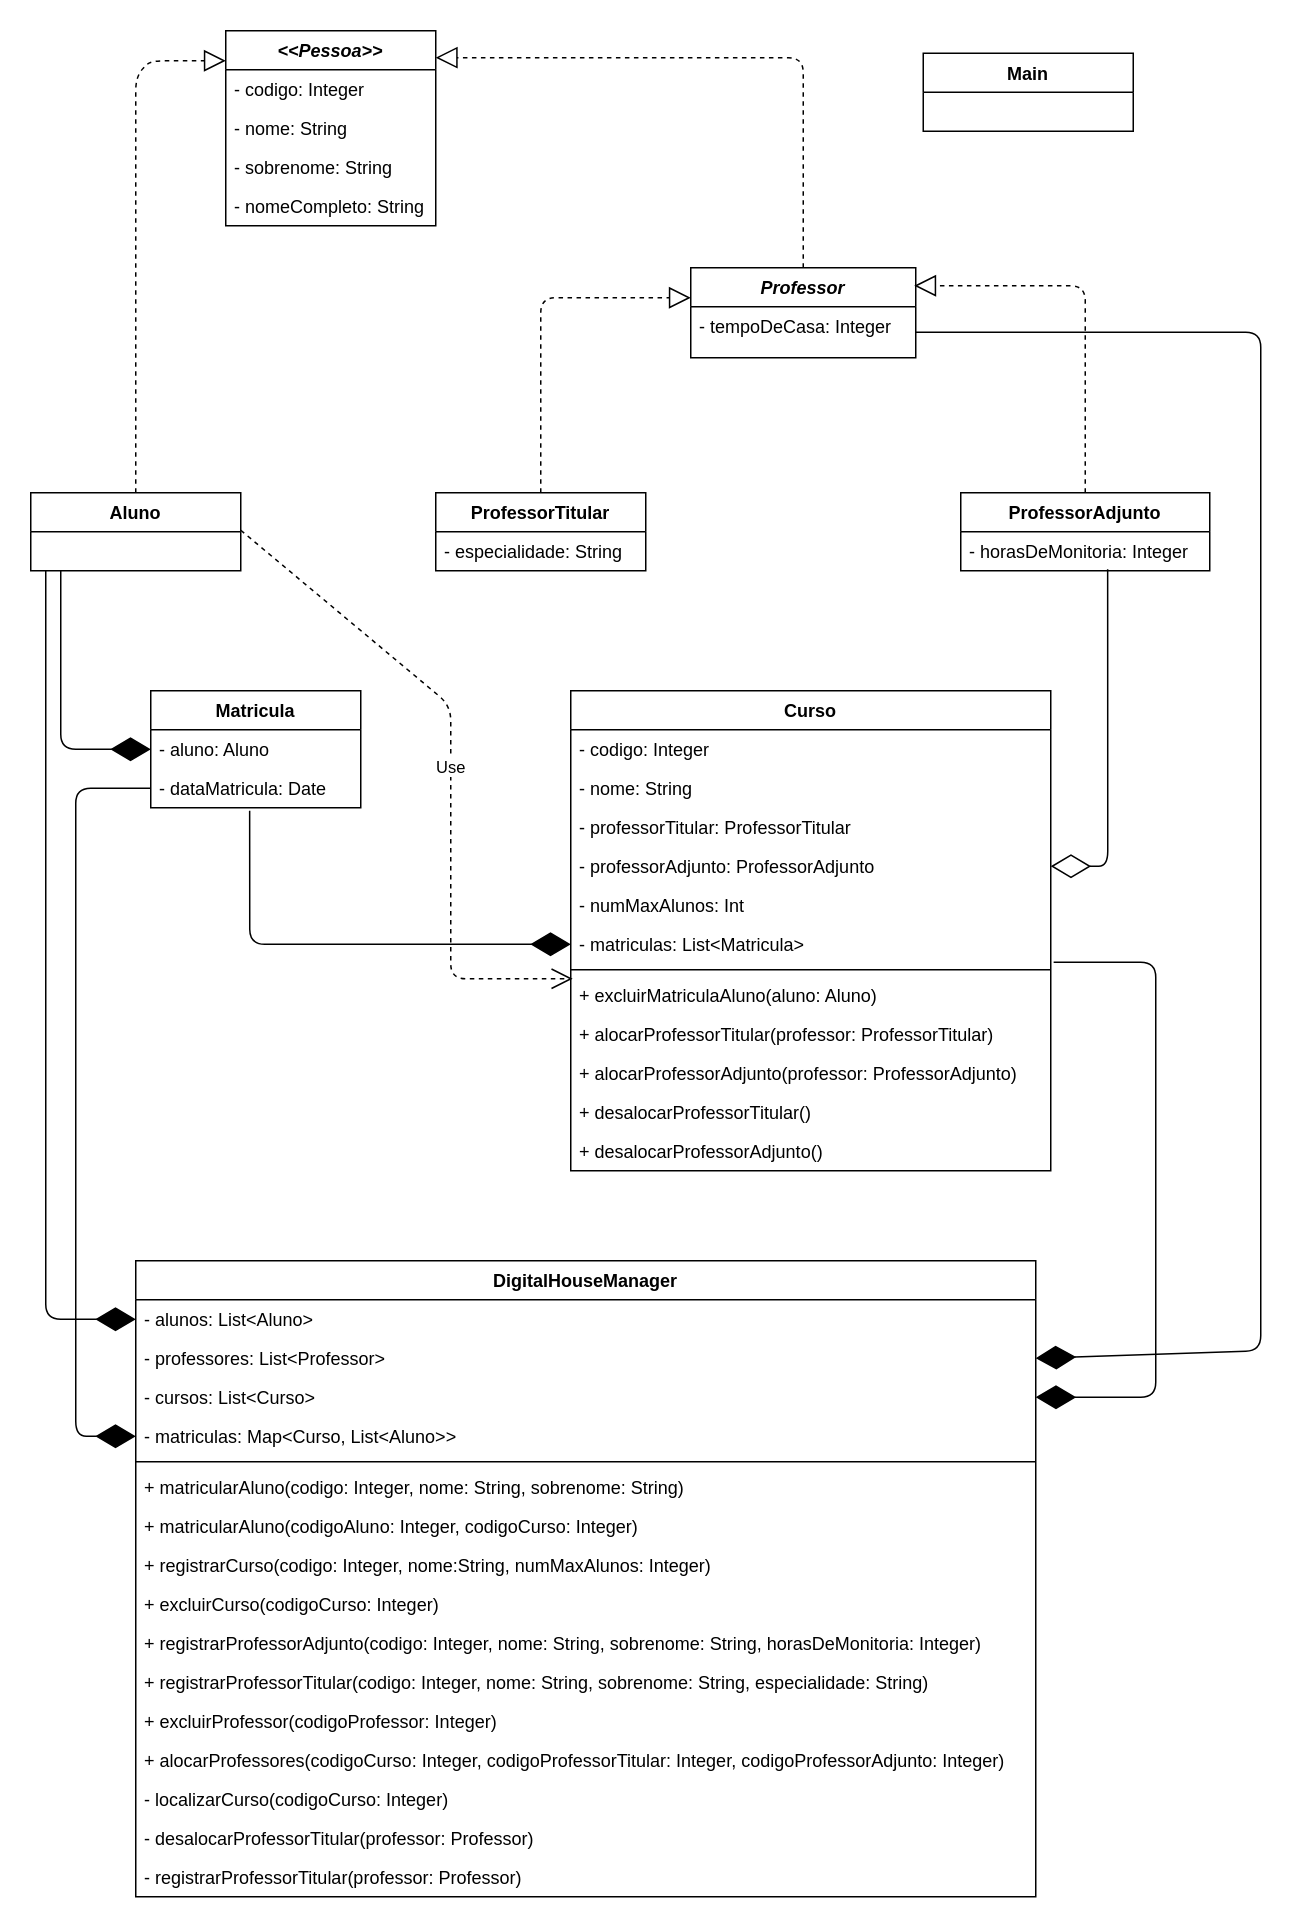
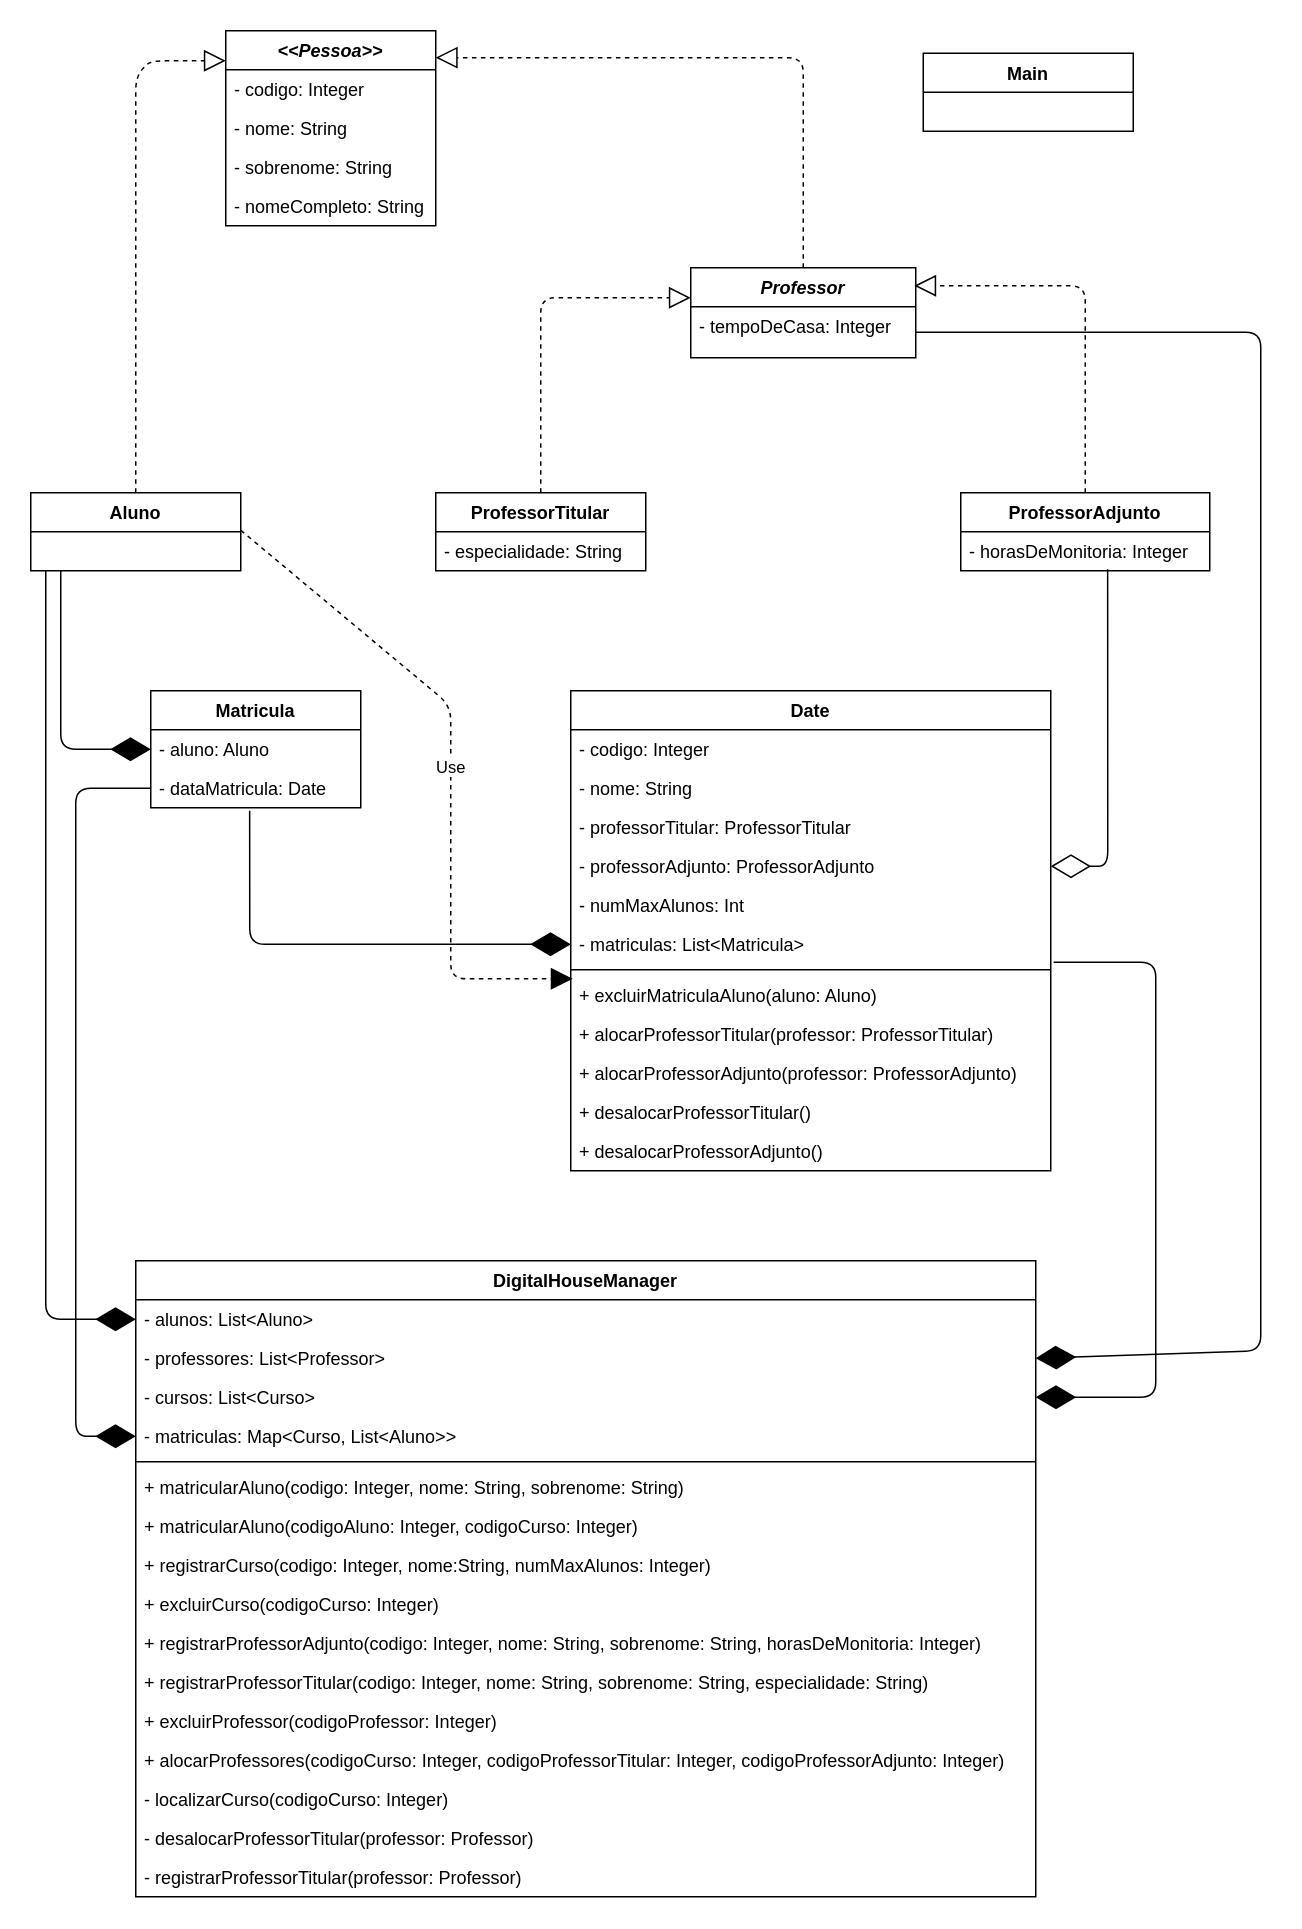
node "Curso": label "Curso" -> "Date"
edge "Aluno" -> "+ excluirMatriculaAluno(aluno: Aluno)": arrowhead open -> block
